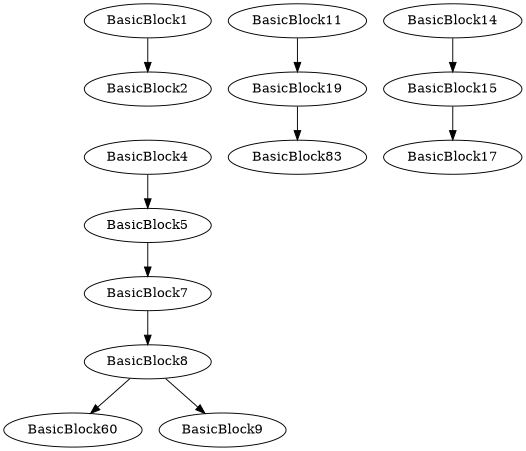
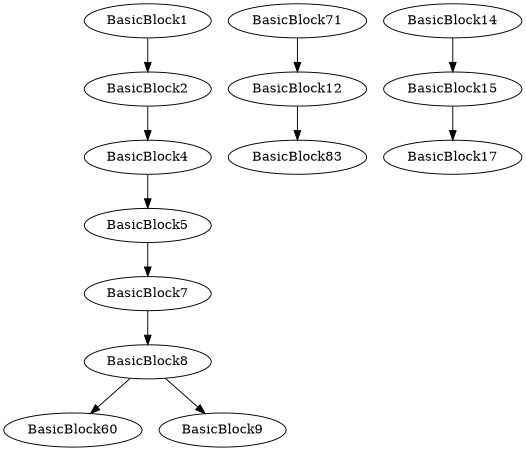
node "BasicBlock11": label "BasicBlock11" -> "BasicBlock71"
node "BasicBlock19": label "BasicBlock19" -> "BasicBlock12"
edge "BasicBlock2" -> "BasicBlock4": added
